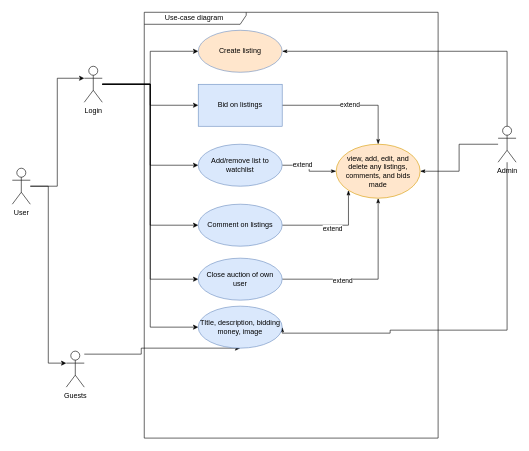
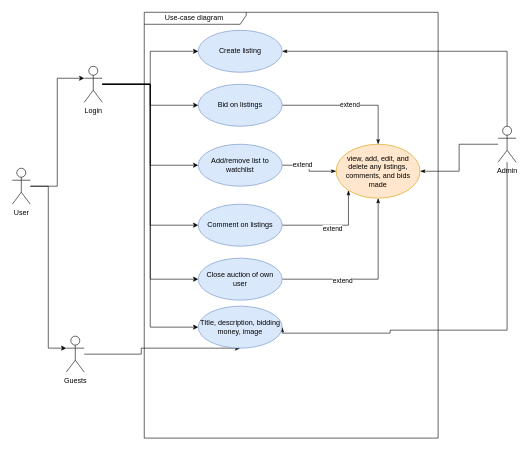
node "Create listing": fillcolor #ffe6cc -> #dae8fc
node "Bid on listings": shape rectangle -> ellipse
node "Guests": moved (75, 369) -> (75, 354)
